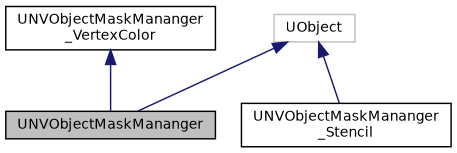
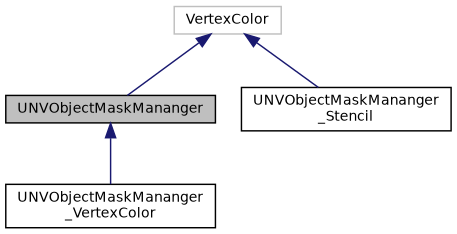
node "UObject": label "UObject" -> "VertexColor"
edge "UNVObjectMaskMananger" -> "UNVObjectMaskMananger _VertexColor": reversed
